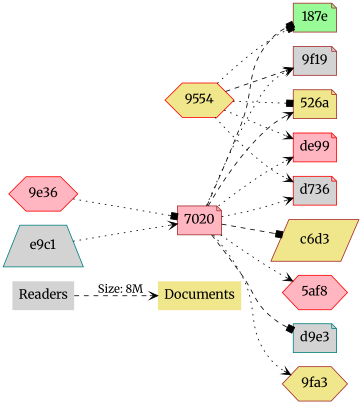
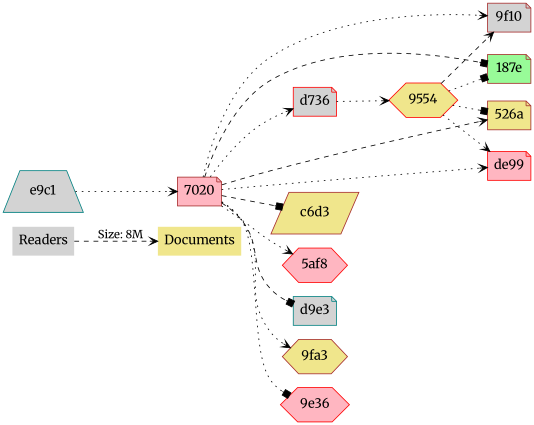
node "9f19": label "9f19" -> "9f10"
edge "9554" -> "d736": reversed
edge "9e36" -> "7020": reversed
